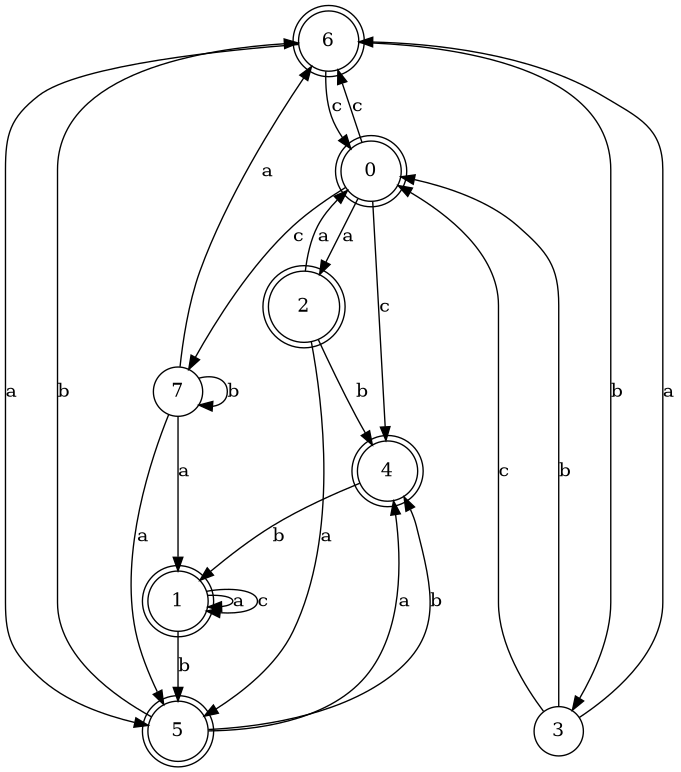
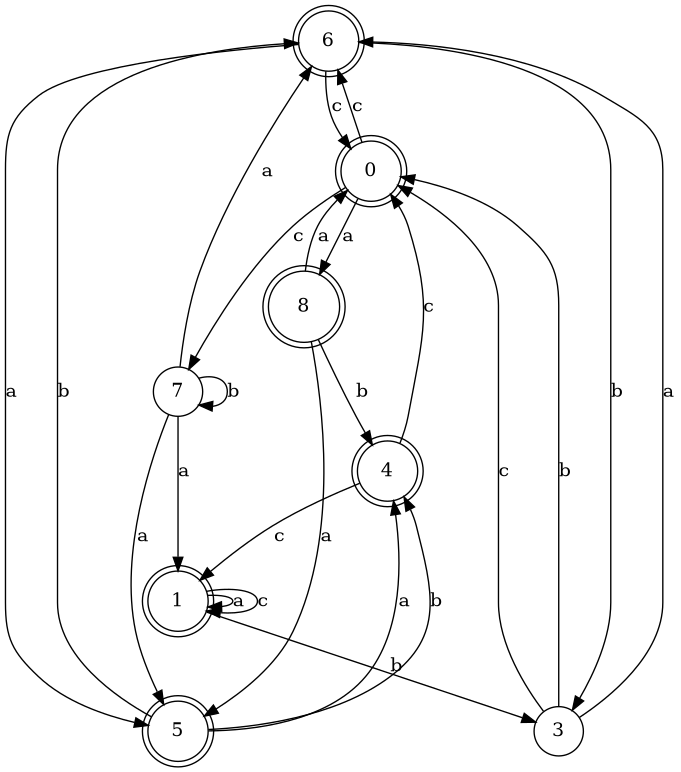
node "2": label "2" -> "8"
edge "0" -> "4": reversed
edge "4" -> "1": label "b" -> "c"
edge "1" -> "5": now "1" -> "3"
